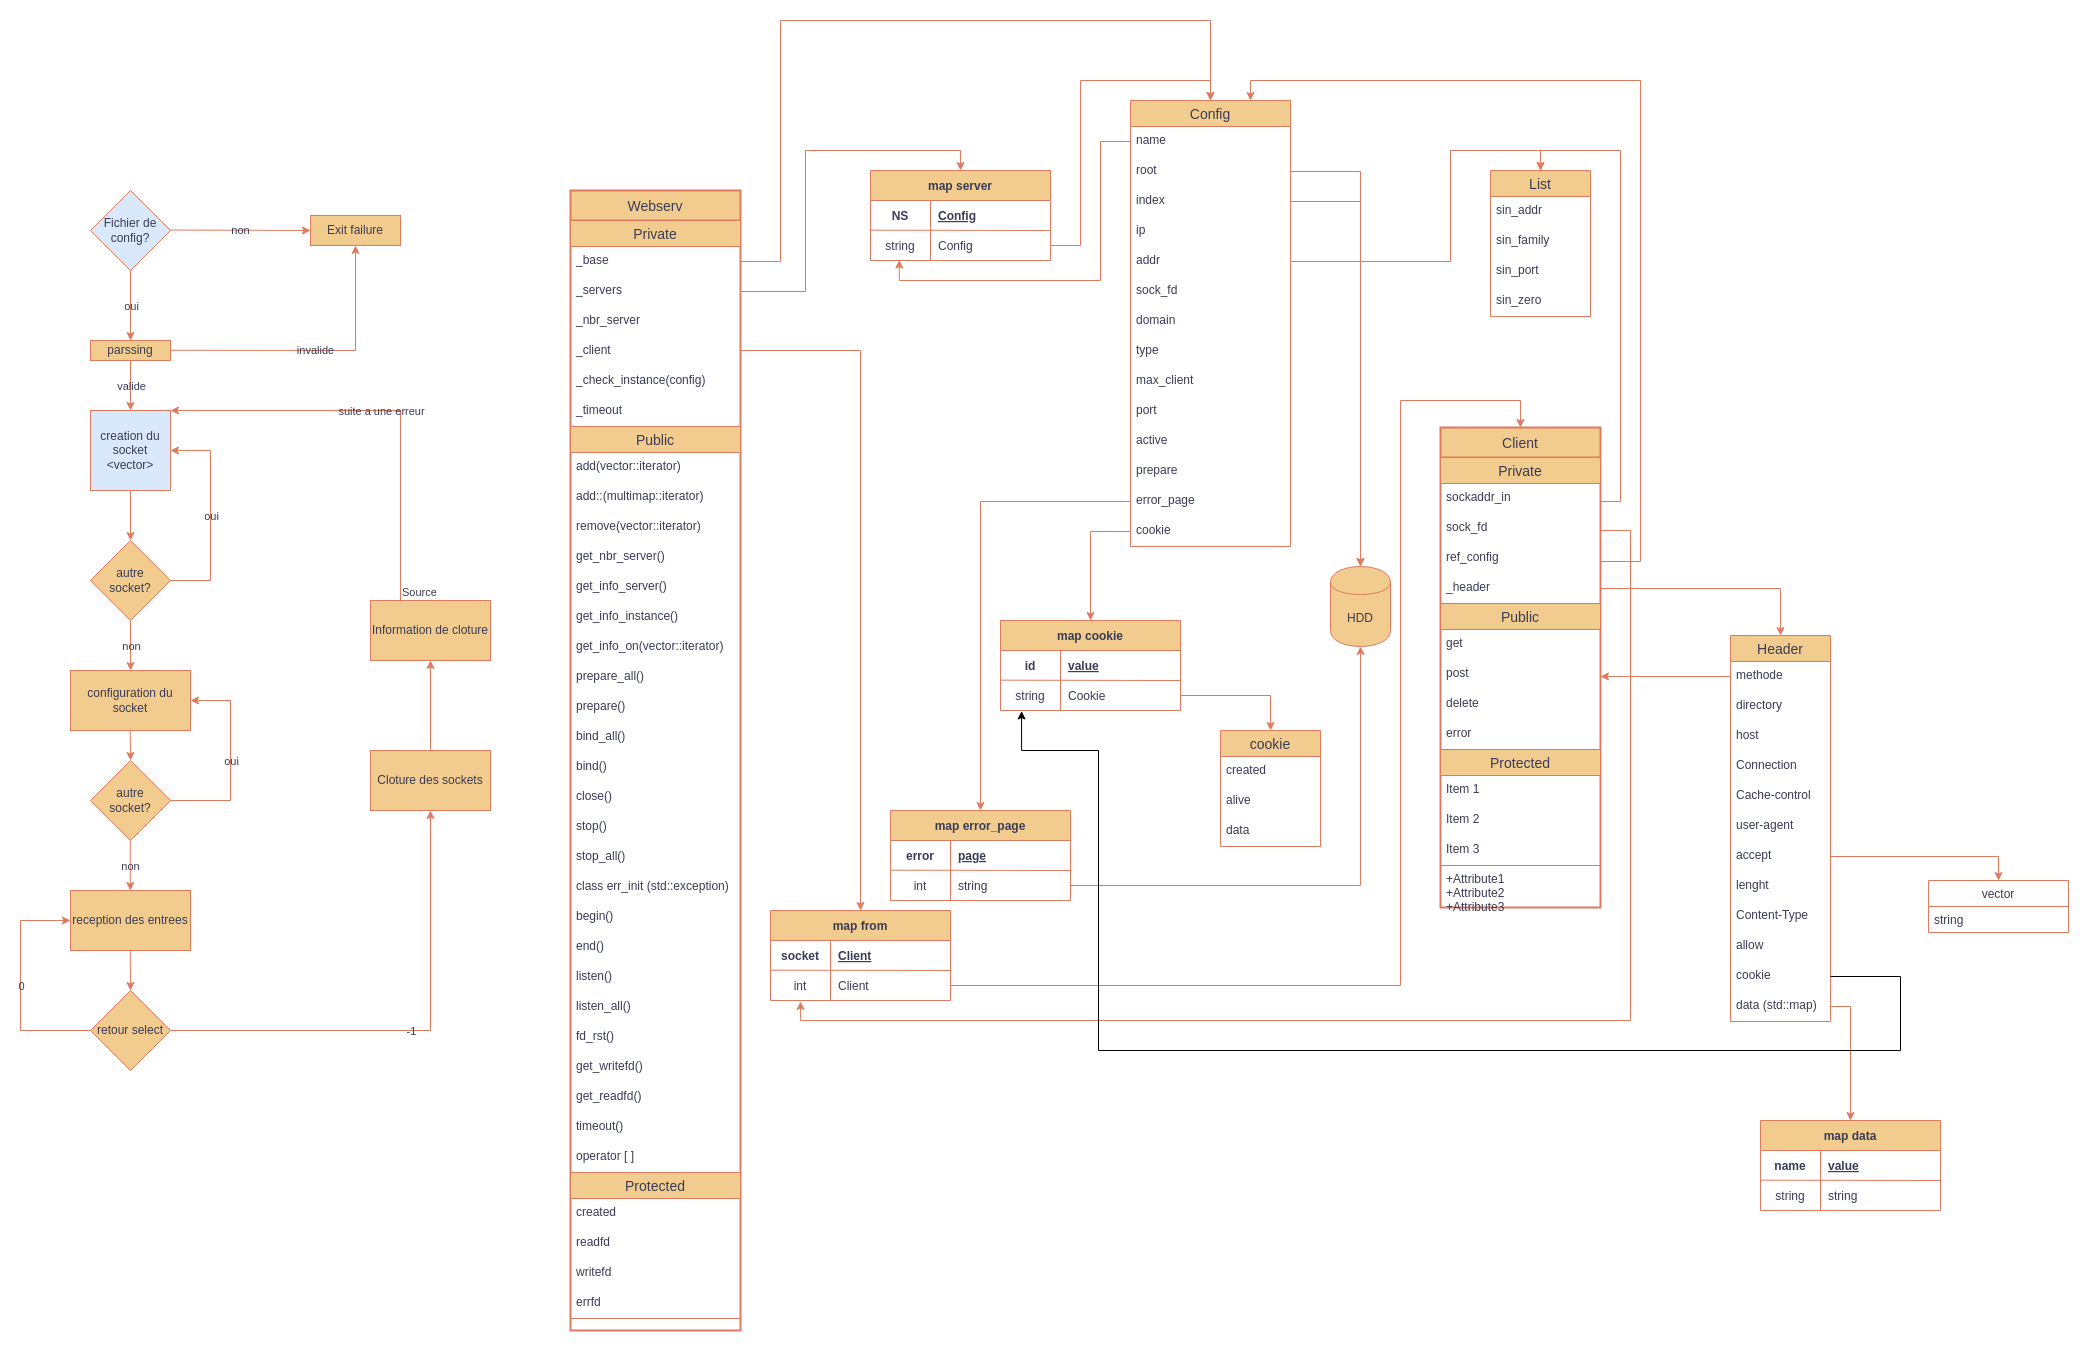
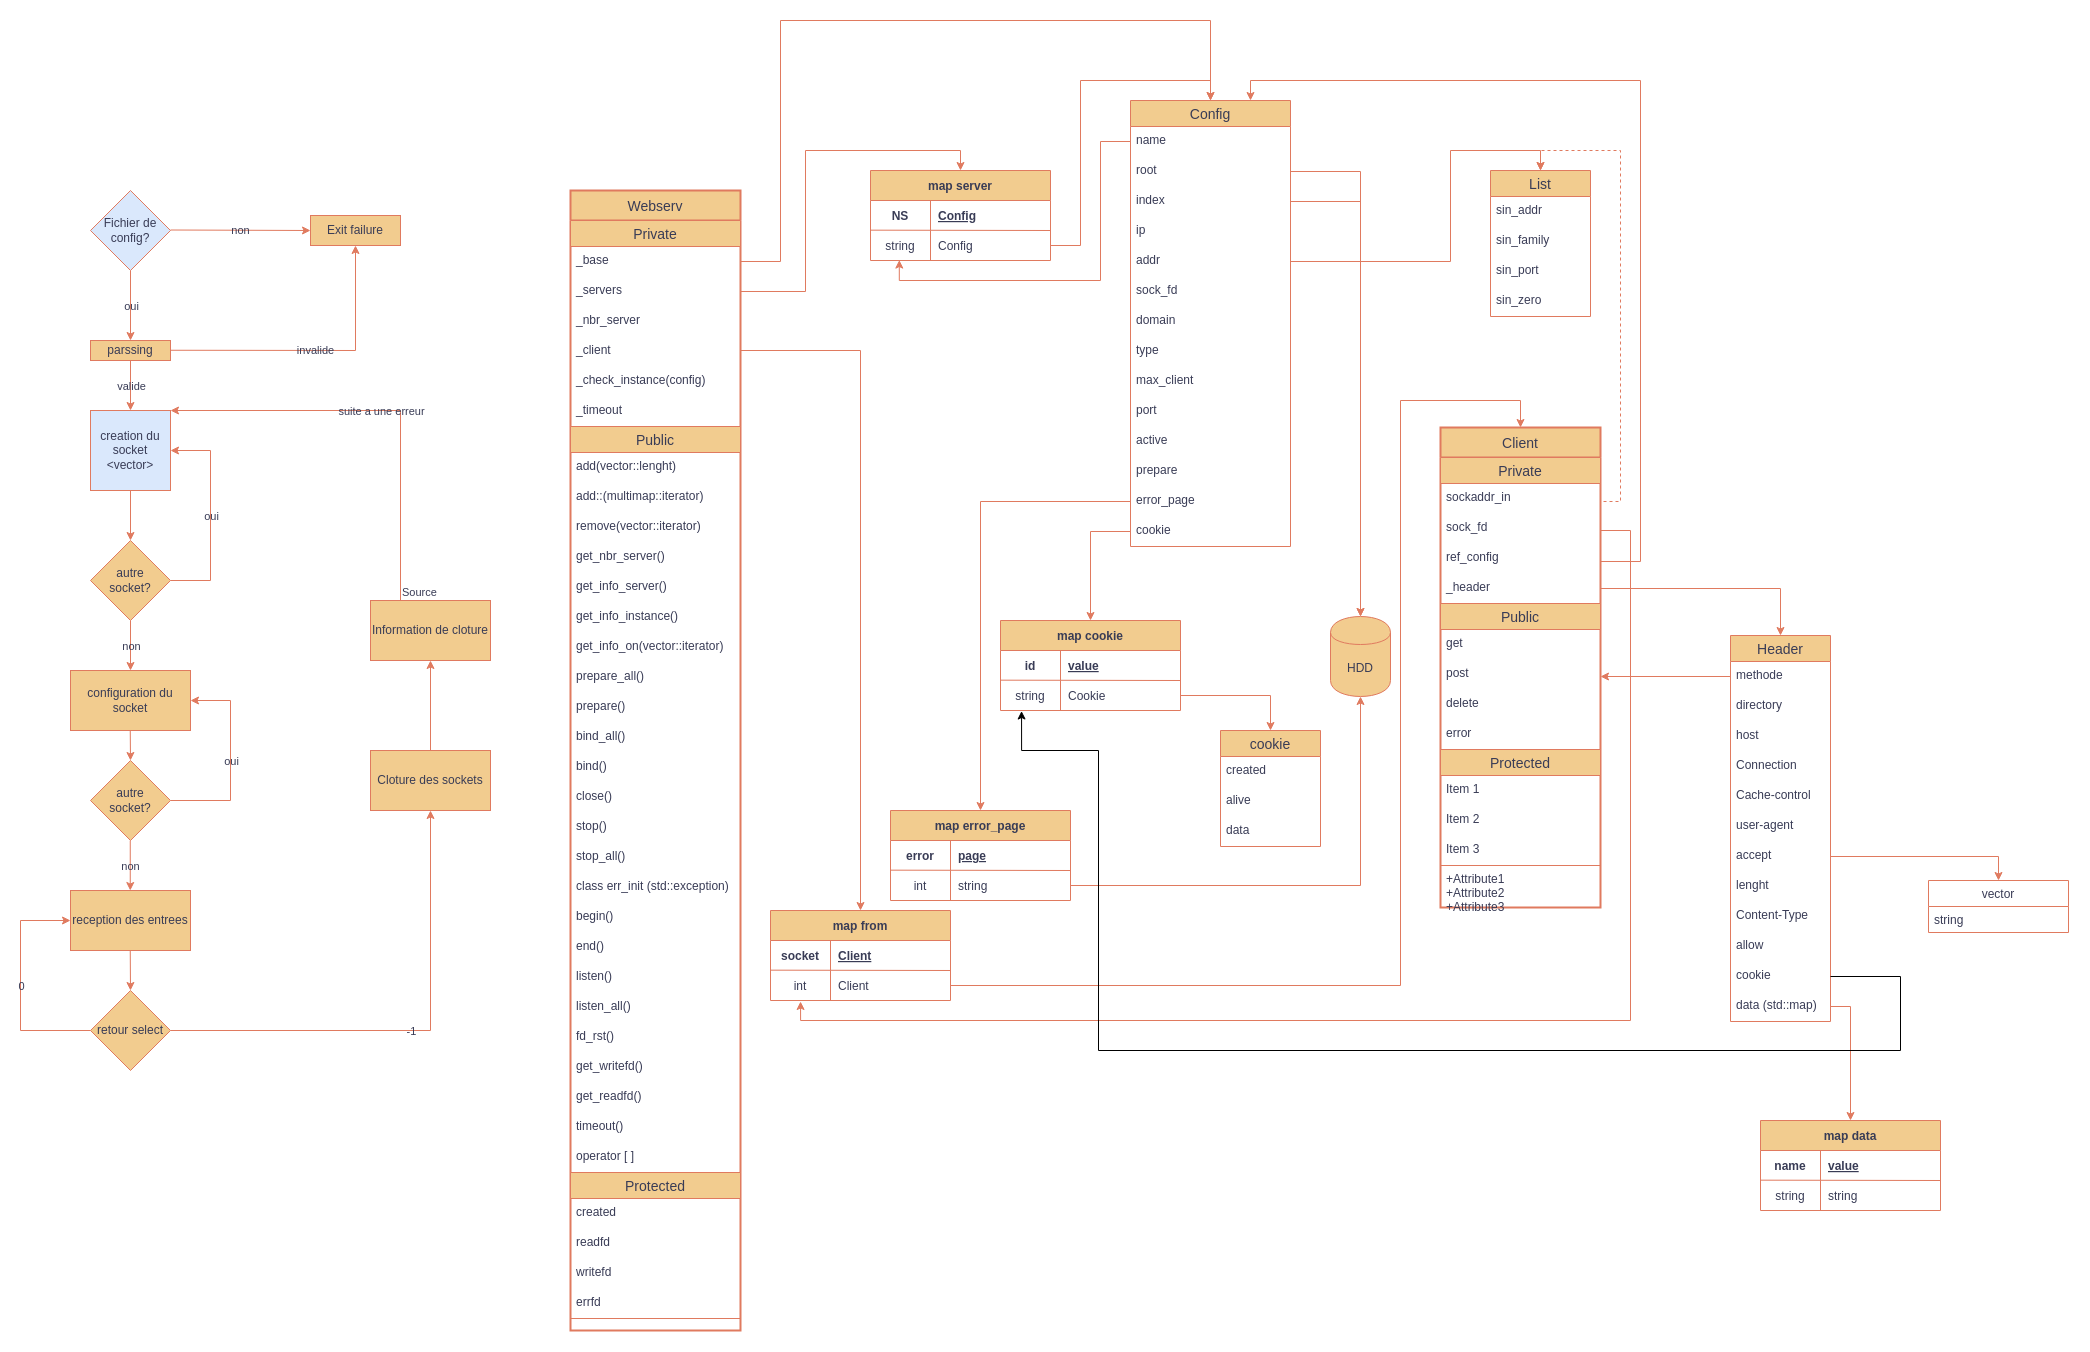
edge "sockaddr_in" -> "List": style solid -> dashed
node "add(vector::iterator)": label "add(vector::iterator)" -> "add(vector::lenght)"
node "HDD": moved (1361, 607) -> (1361, 657)
